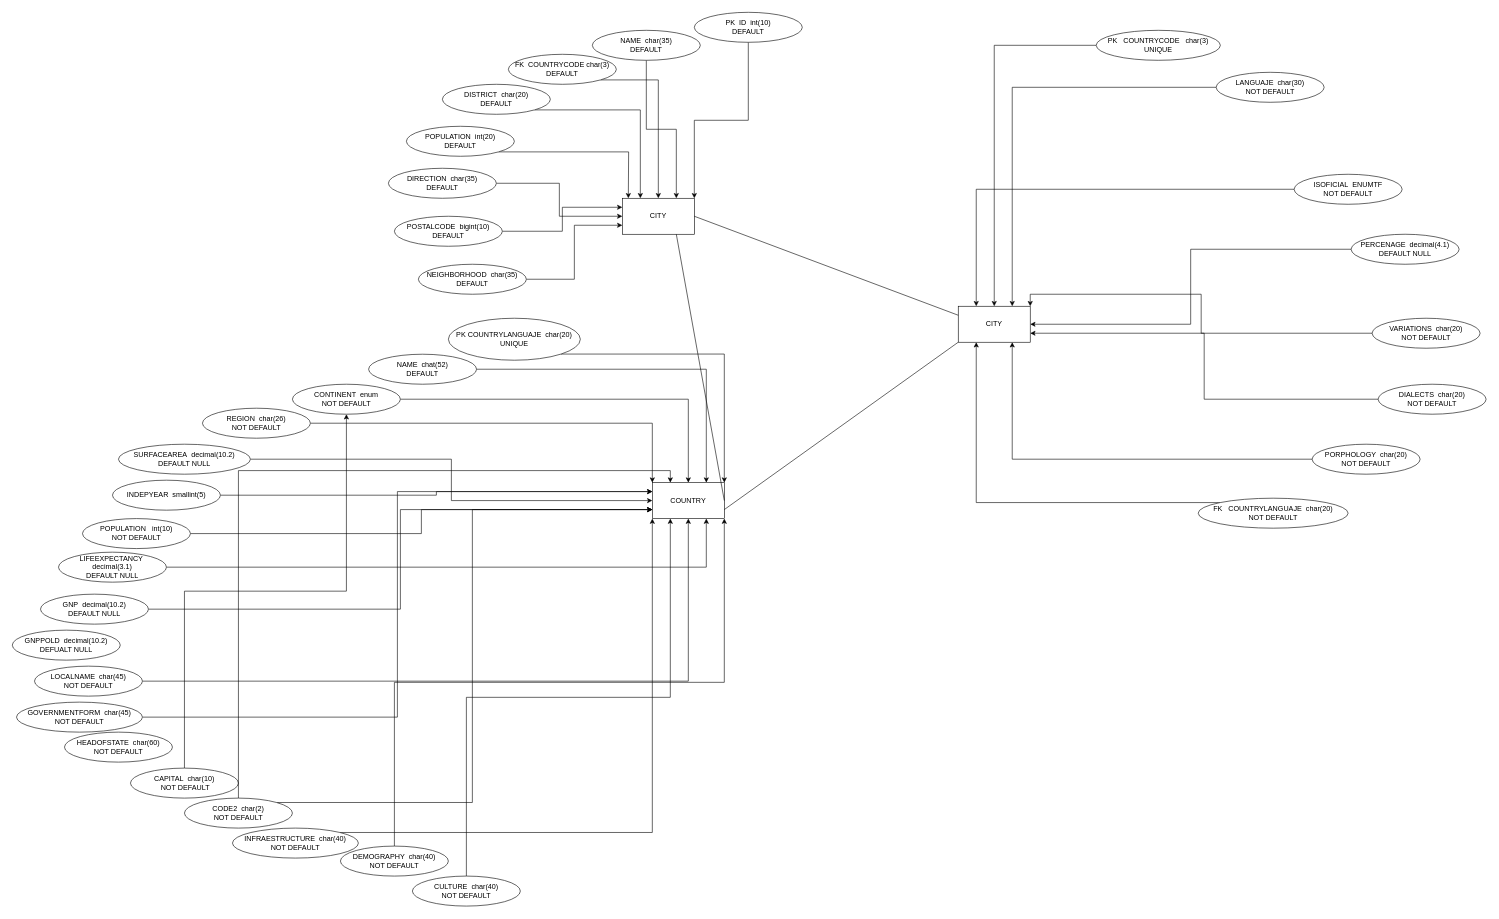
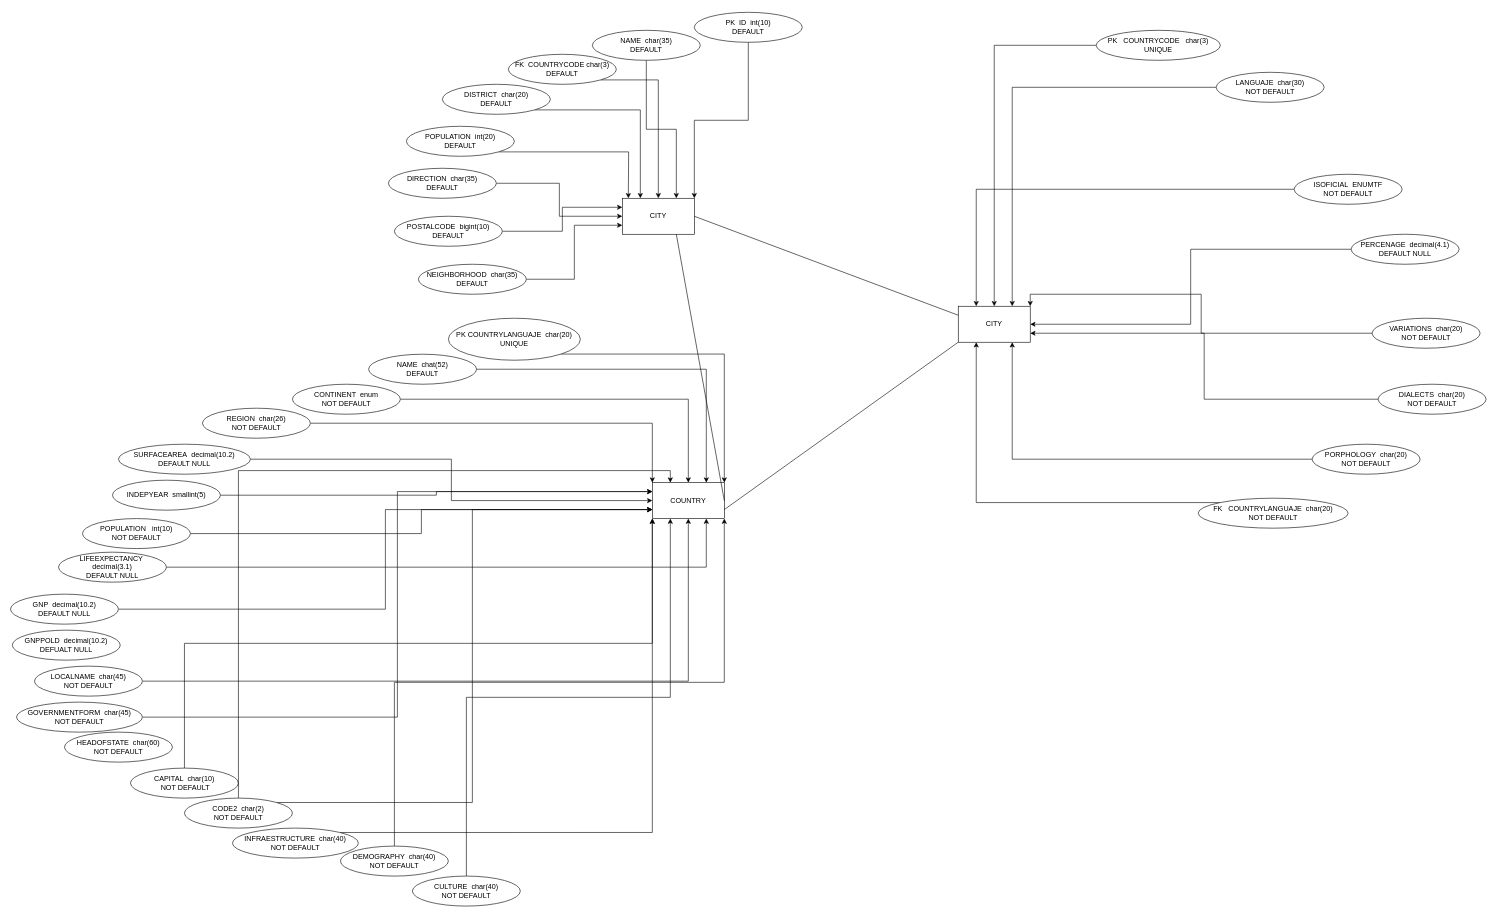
edge "CAPITAL char(10) NOT DEFAULT" -> "CONTINENT enum NOT DEFAULT": now "CAPITAL char(10) NOT DEFAULT" -> "COUNTRY"
node "GNP decimal(10.2) DEFAULT NULL": moved (95, 609) -> (65, 609)
